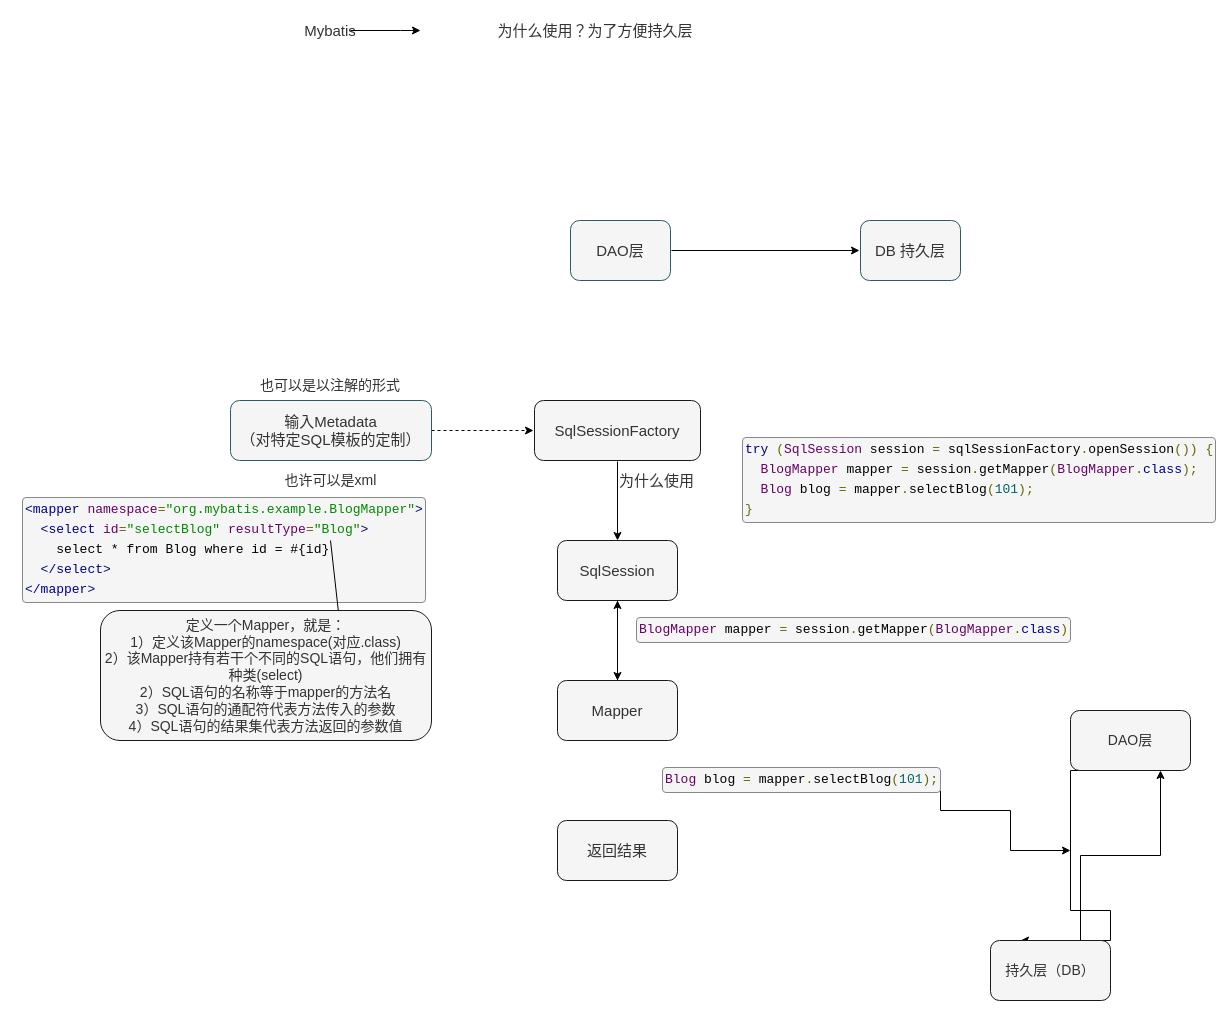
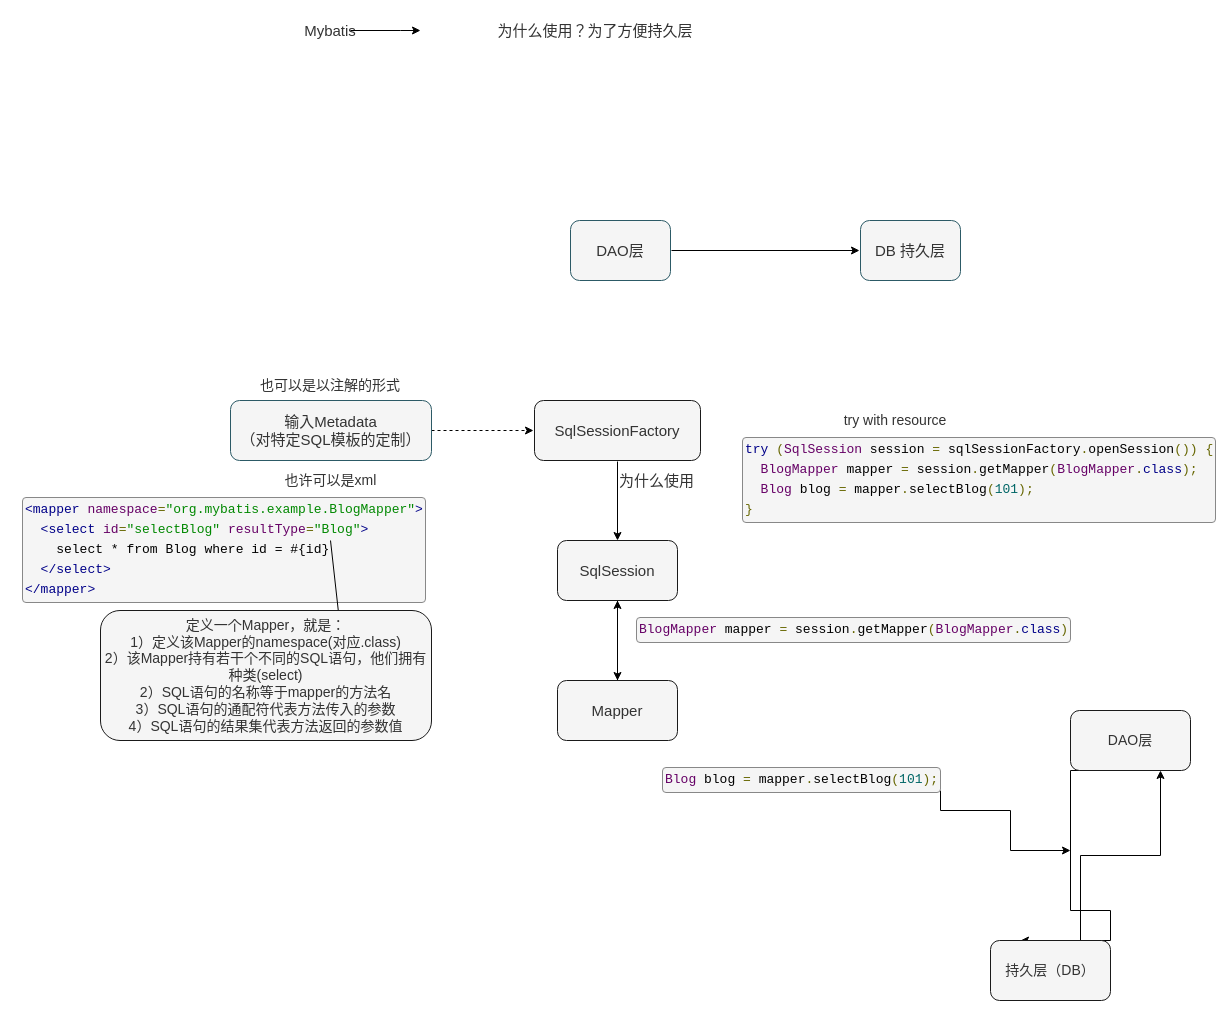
node "try with resource": added
node "返回结果": removed
